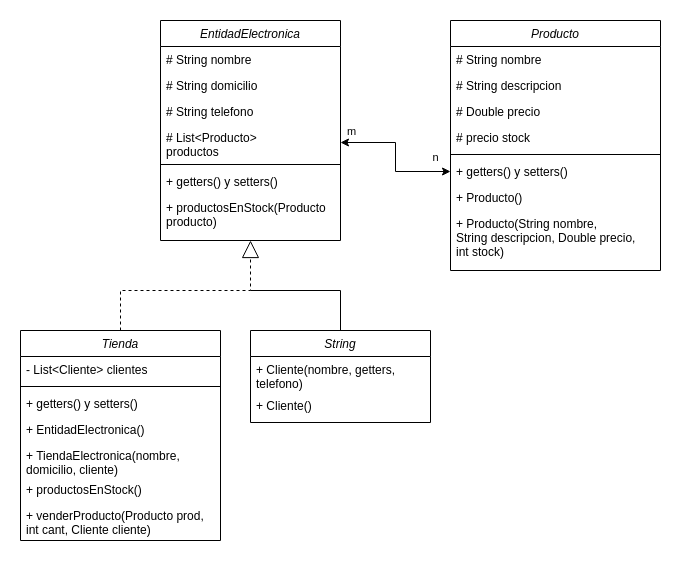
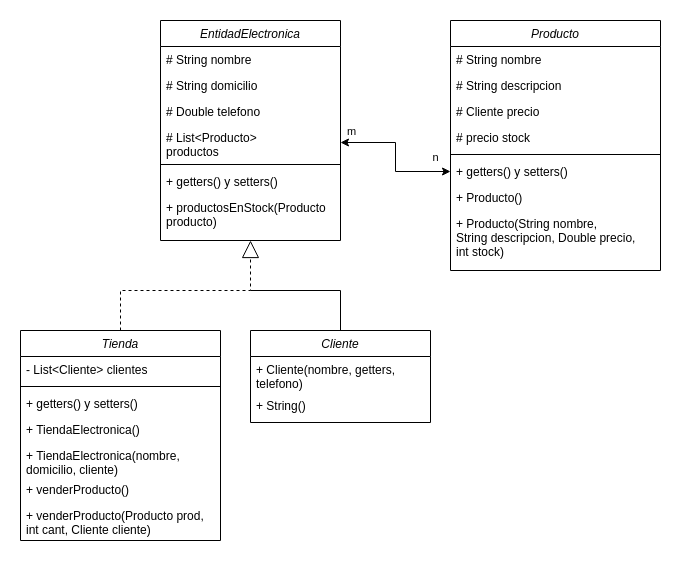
node "# String telefono": label "# String telefono" -> "# Double telefono"
node "# Double precio": label "# Double precio" -> "# Cliente precio"
node "String": label "String" -> "Cliente"
node "+ Cliente()": label "+ Cliente()" -> "+ String()"
node "+ EntidadElectronica()": label "+ EntidadElectronica()" -> "+ TiendaElectronica()"
node "+ productosEnStock()": label "+ productosEnStock()" -> "+ venderProducto()"
